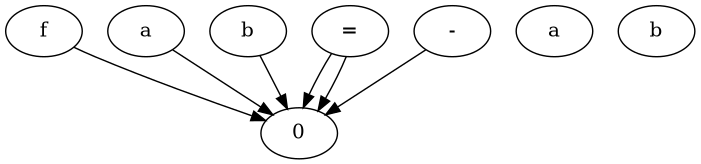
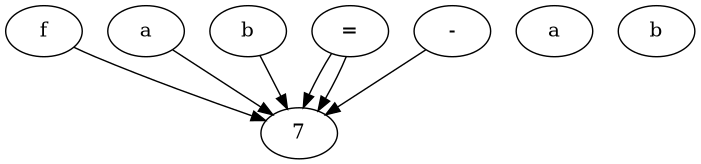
node "0": label "0" -> "7"
